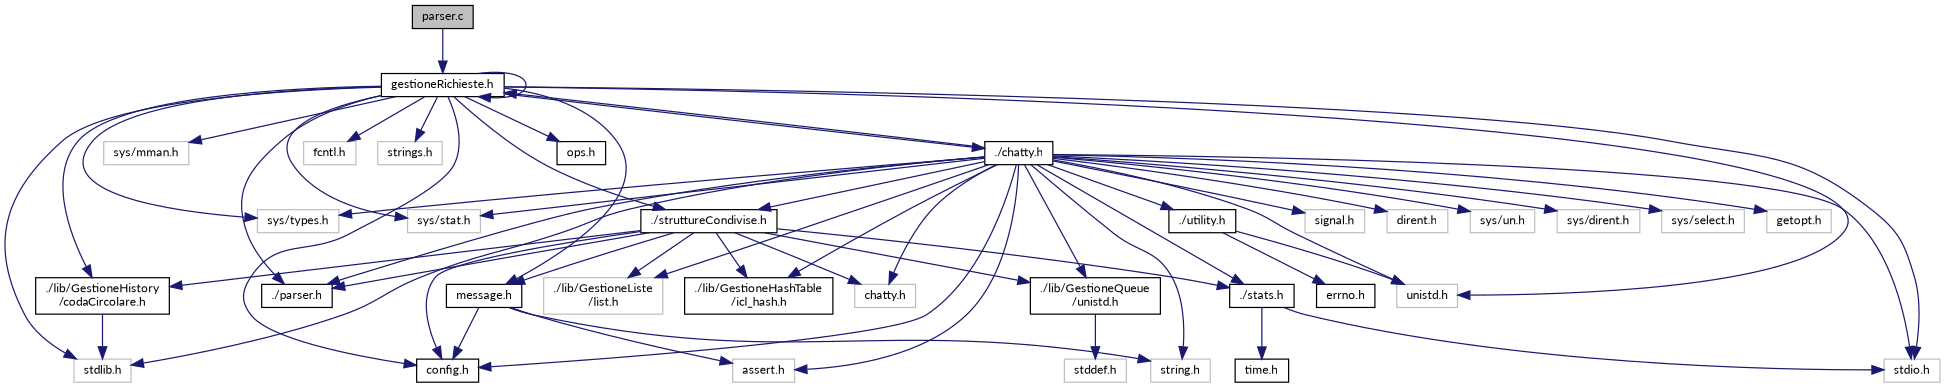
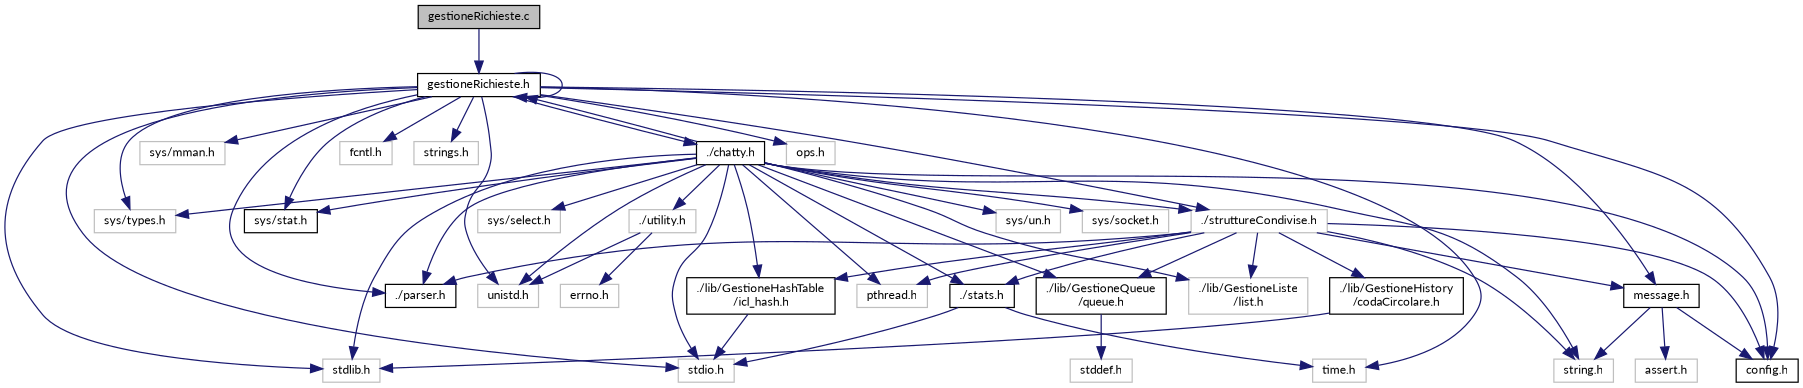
node "parser.c": label "parser.c" -> "gestioneRichieste.c"
edge "gestioneRichieste.h" -> "./lib/GestioneHistory /codaCircolare.h": now "gestioneRichieste.h" -> "time.h"
node "ops.h": color black -> grey75
node "sys/stat.h": color grey75 -> black
node "./struttureCondivise.h": color black -> grey75
node "./utility.h": color black -> grey75
node "signal.h": removed
node "dirent.h": removed
node "sys/dirent.h": label "sys/dirent.h" -> "sys/socket.h"
node "getopt.h": removed
edge "./struttureCondivise.h" -> "string.h": added
node "chatty.h": label "chatty.h" -> "pthread.h"
node "./lib/GestioneQueue /unistd.h": label "./lib/GestioneQueue /unistd.h" -> "./lib/GestioneQueue /queue.h"
node "errno.h": color black -> grey75
edge "./chatty.h" -> "assert.h": removed
edge "./lib/GestioneHashTable /icl_hash.h" -> "stdio.h": added
node "time.h": color black -> grey75
